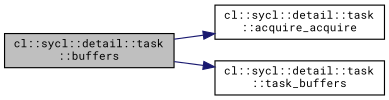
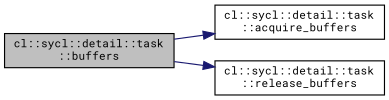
node "cl::sycl::detail::task ::acquire_acquire": label "cl::sycl::detail::task ::acquire_acquire" -> "cl::sycl::detail::task ::acquire_buffers"
node "cl::sycl::detail::task ::task_buffers": label "cl::sycl::detail::task ::task_buffers" -> "cl::sycl::detail::task ::release_buffers"
